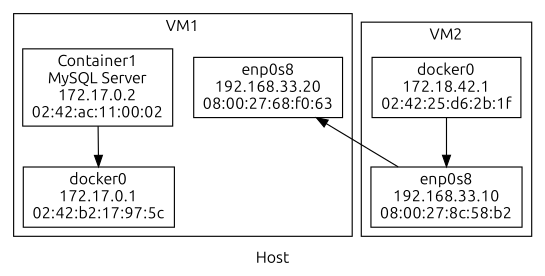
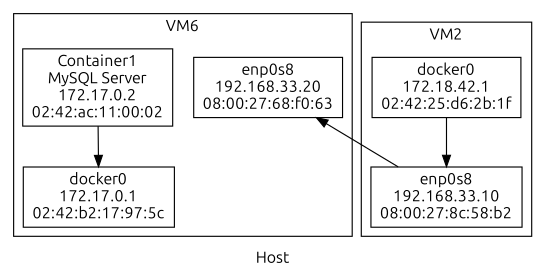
cluster "VM1": label "VM1" -> "VM6"
